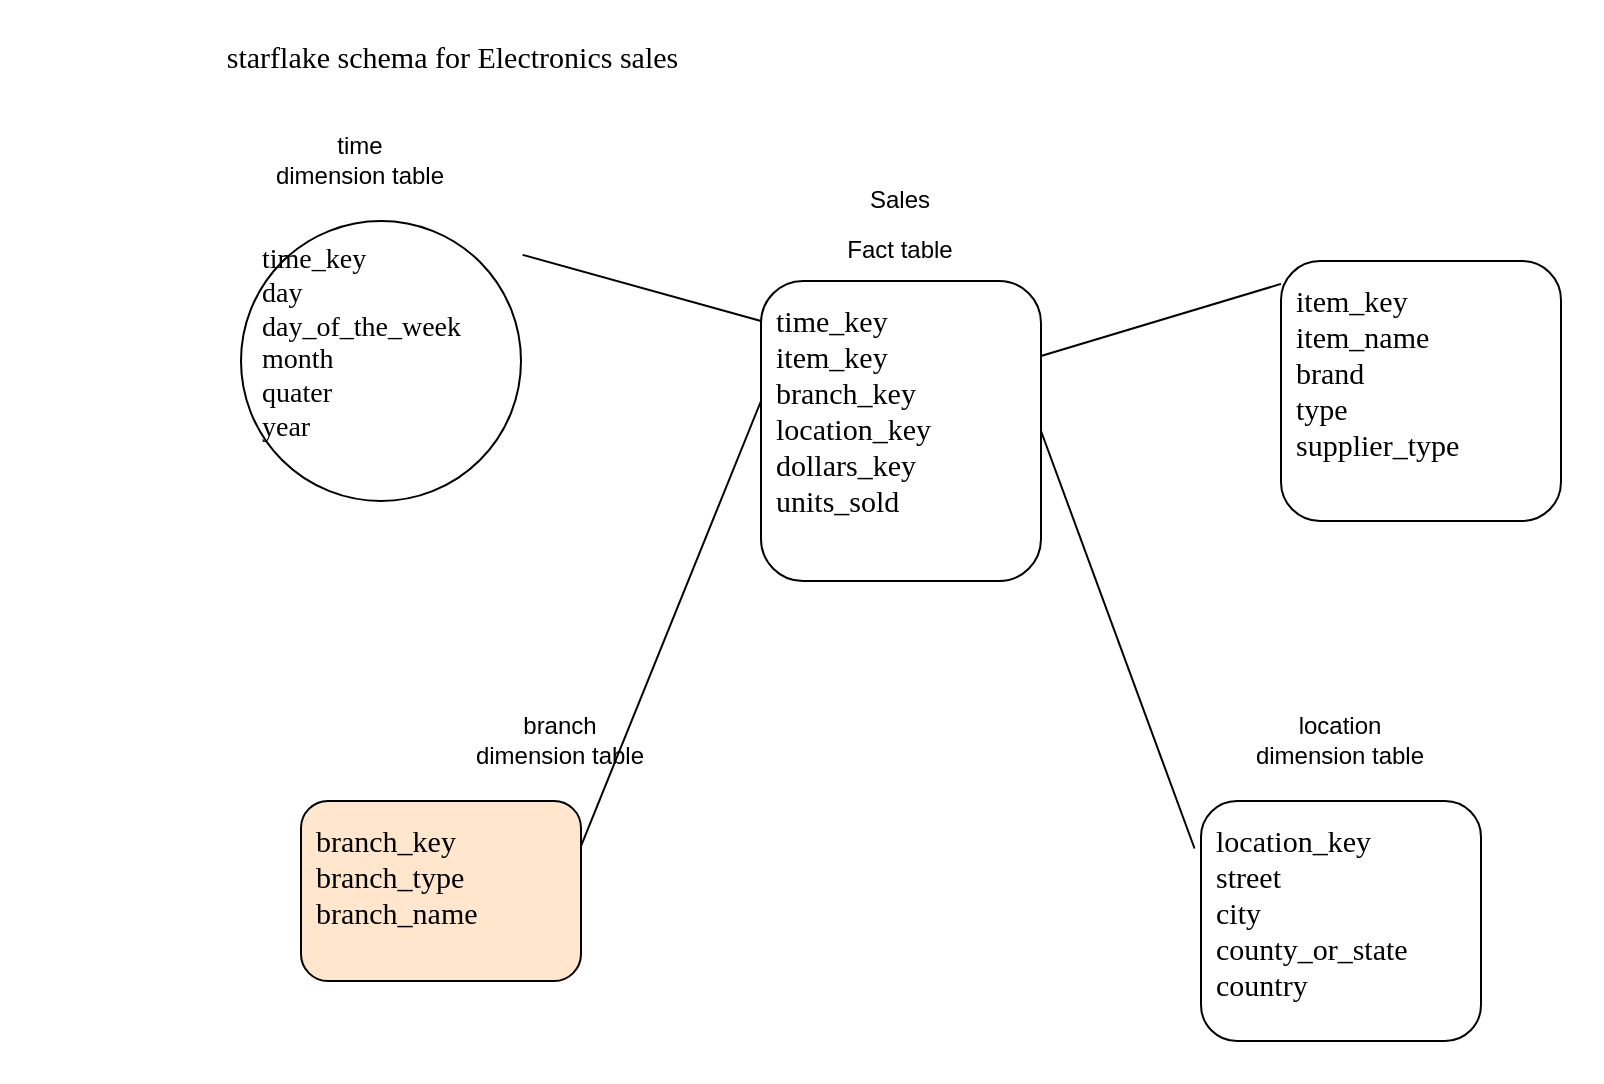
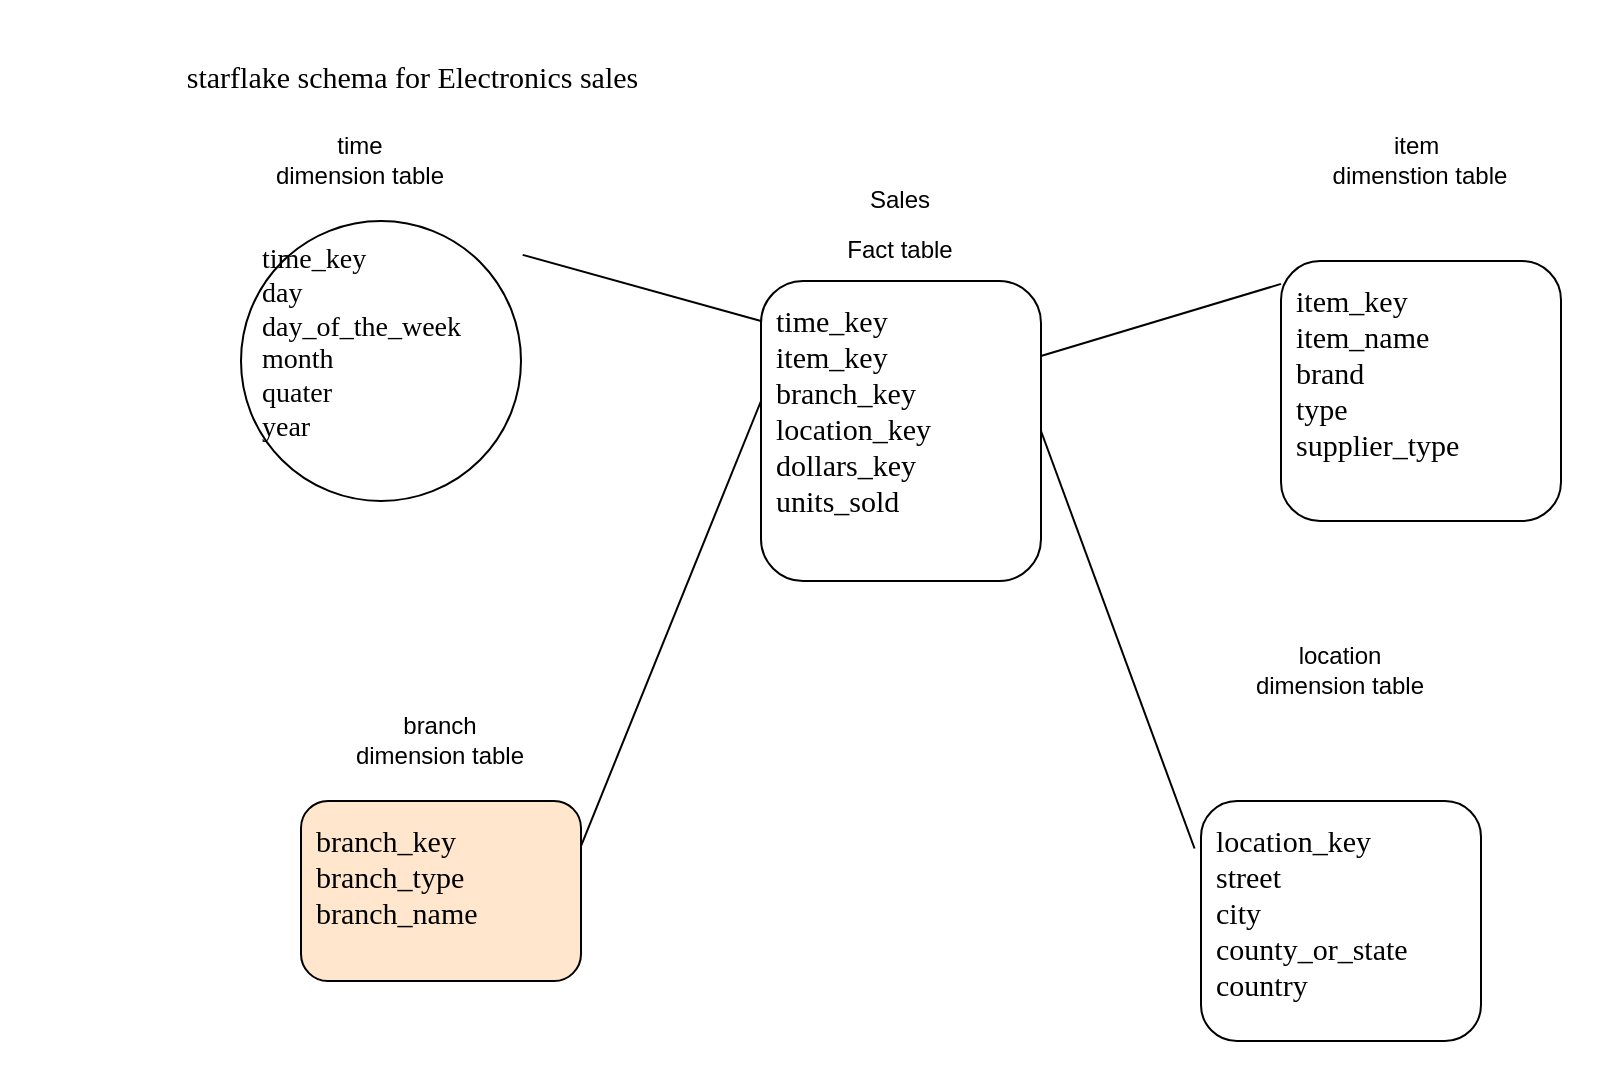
node "starflake schema for Electronics sales": moved (461, 56) -> (421, 76)
node "item dimenstion table": added
node "branch dimension table": moved (561, 741) -> (441, 741)
node "location dimension table": moved (1341, 741) -> (1341, 671)
